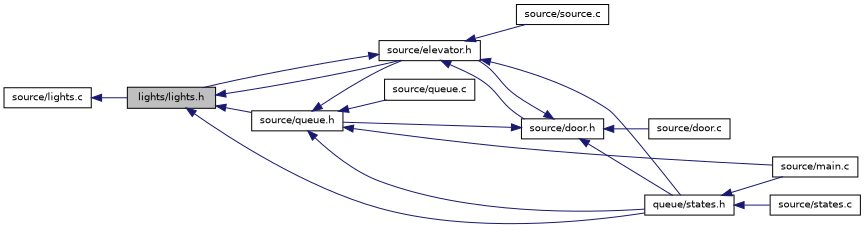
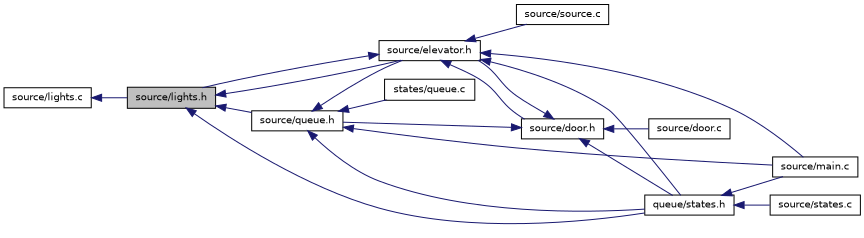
edge "source/main.c" -> "source/elevator.h": added
node "source/queue.c": label "source/queue.c" -> "states/queue.c"
node "lights/lights.h": label "lights/lights.h" -> "source/lights.h"
